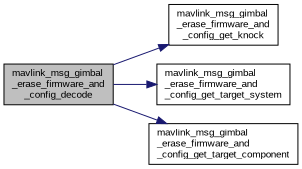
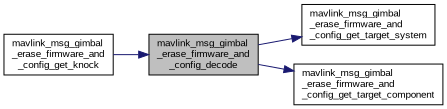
edge "mavlink_msg_gimbal _erase_firmware_and _config_decode" -> "mavlink_msg_gimbal _erase_firmware_and _config_get_knock": reversed
